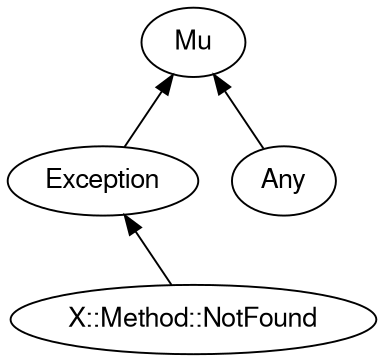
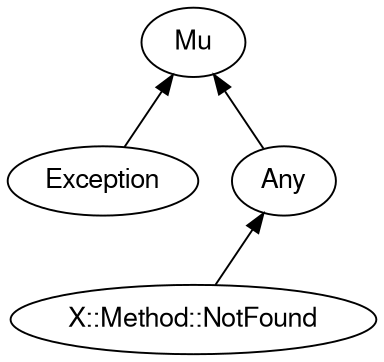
edge "X::Method::NotFound" -> "Exception": now "X::Method::NotFound" -> "Any"
